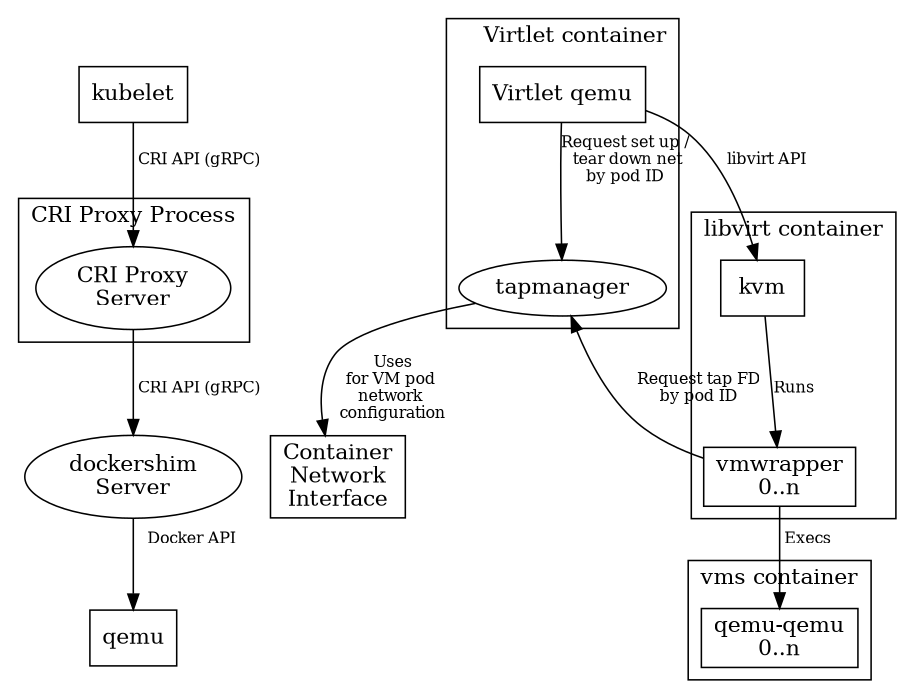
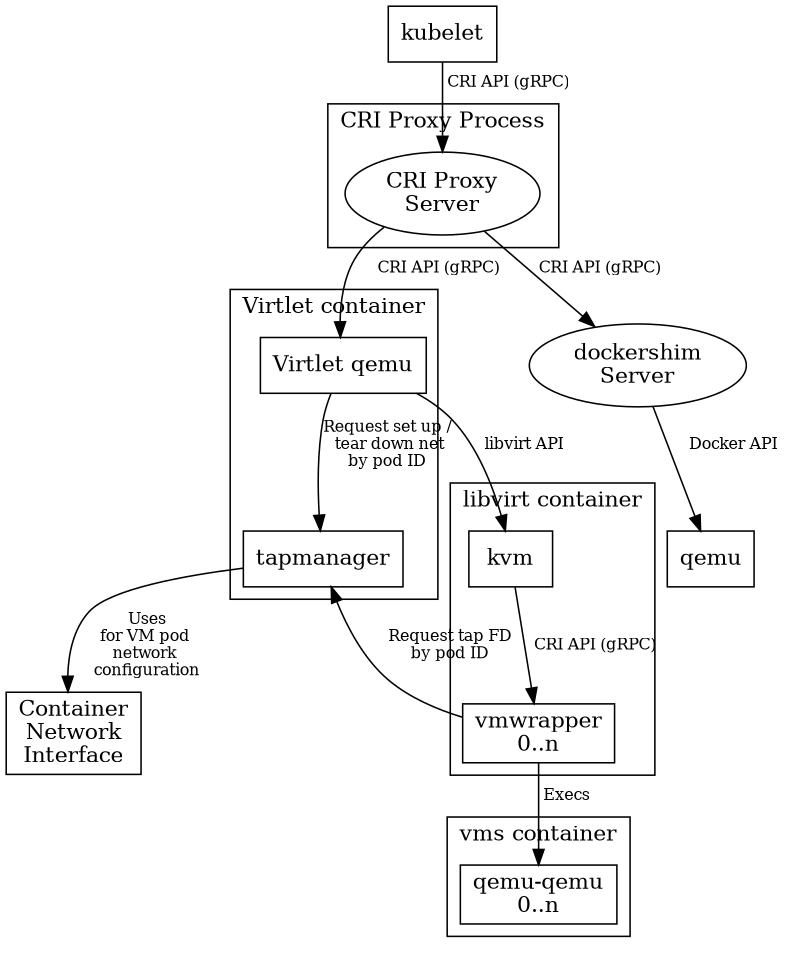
edge "CRI Proxy Server" -> "Virtlet qemu": added, label "CRI API (gRPC)"
node "tapmanager": shape ellipse -> box
edge "kvm" -> "vmwrapper 0..n": label "Runs" -> " CRI API (gRPC)"
